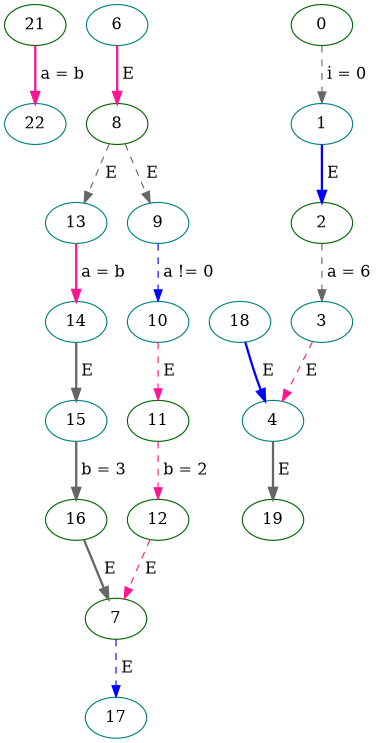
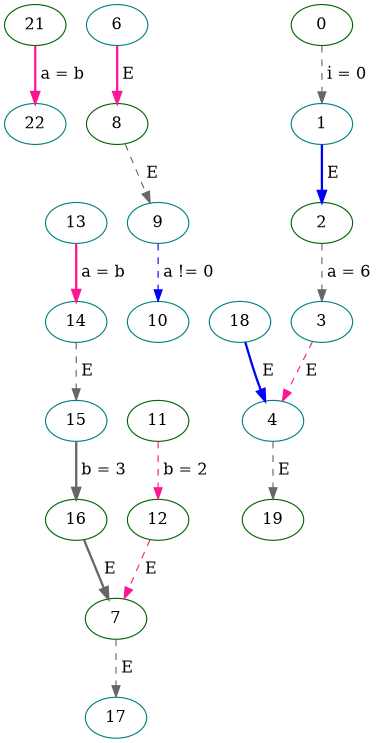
edge "8" -> "13": removed, label "E"
edge "14" -> "15": style bold -> dashed
edge "10" -> "11": removed, label "E"
edge "4" -> "19": style bold -> dashed
edge "7" -> "17": color blue -> gray40
